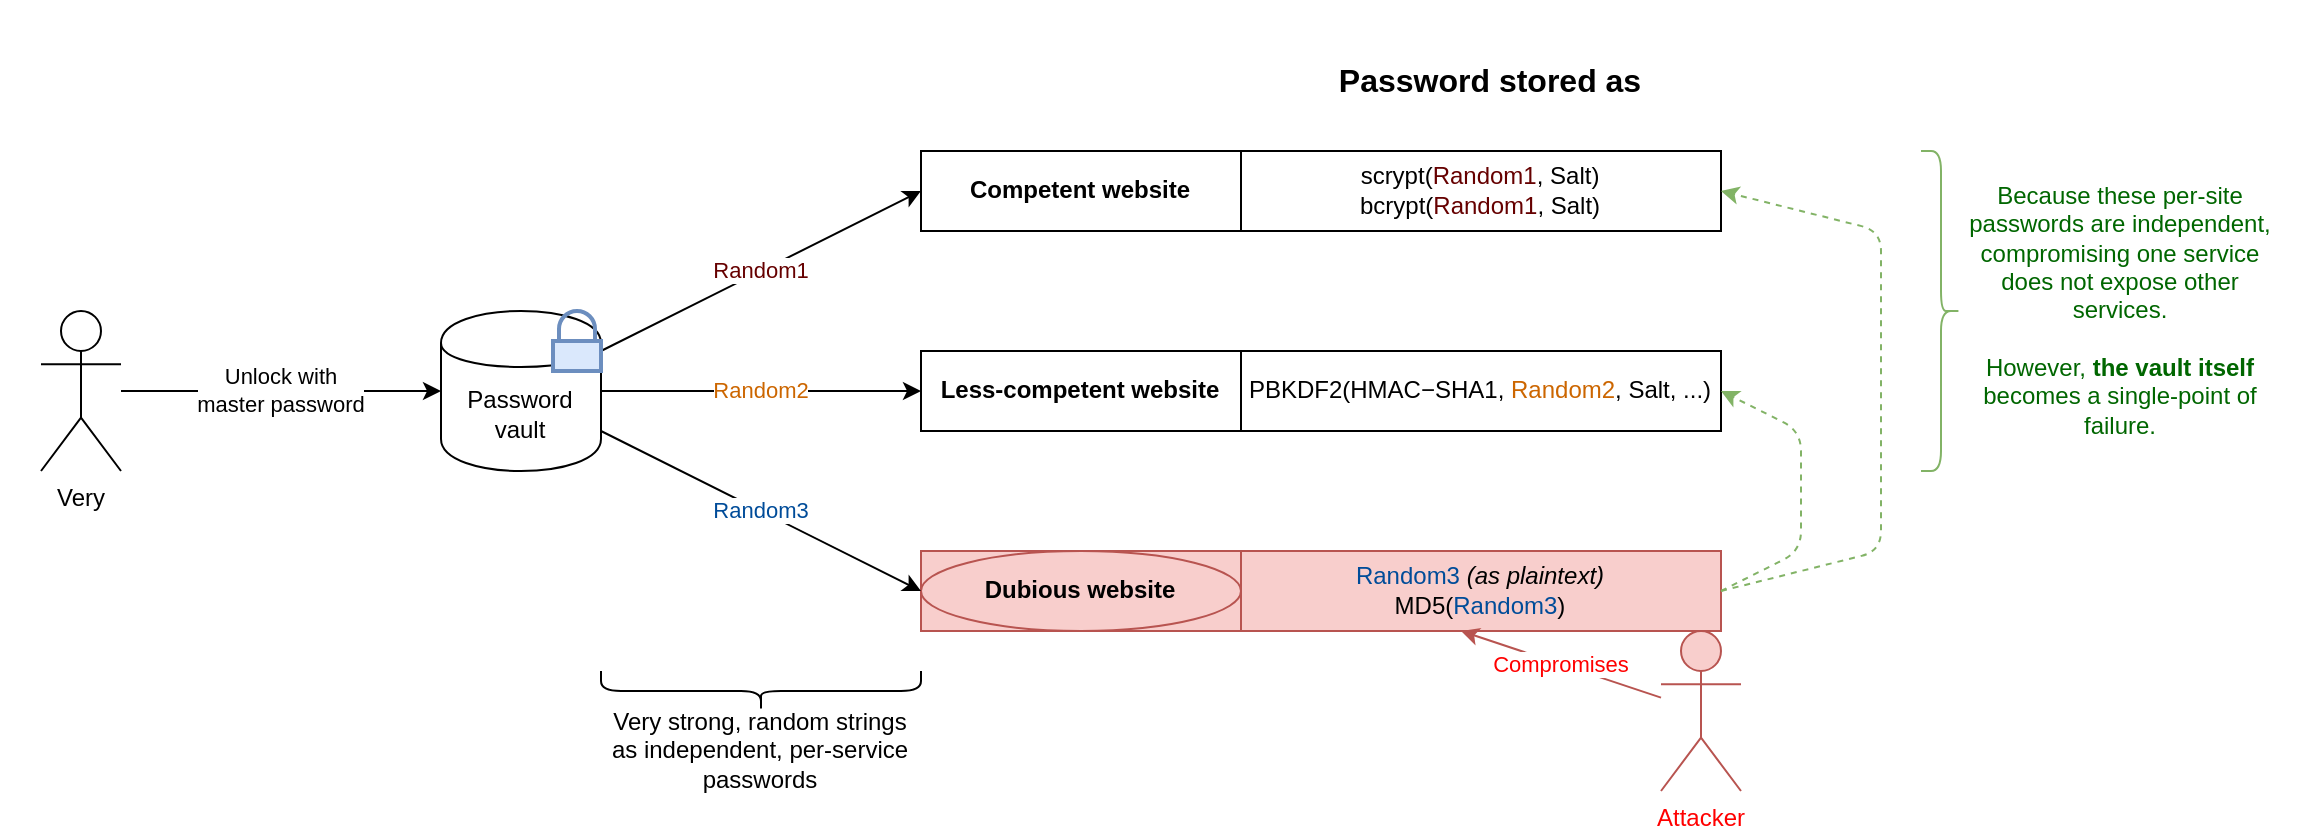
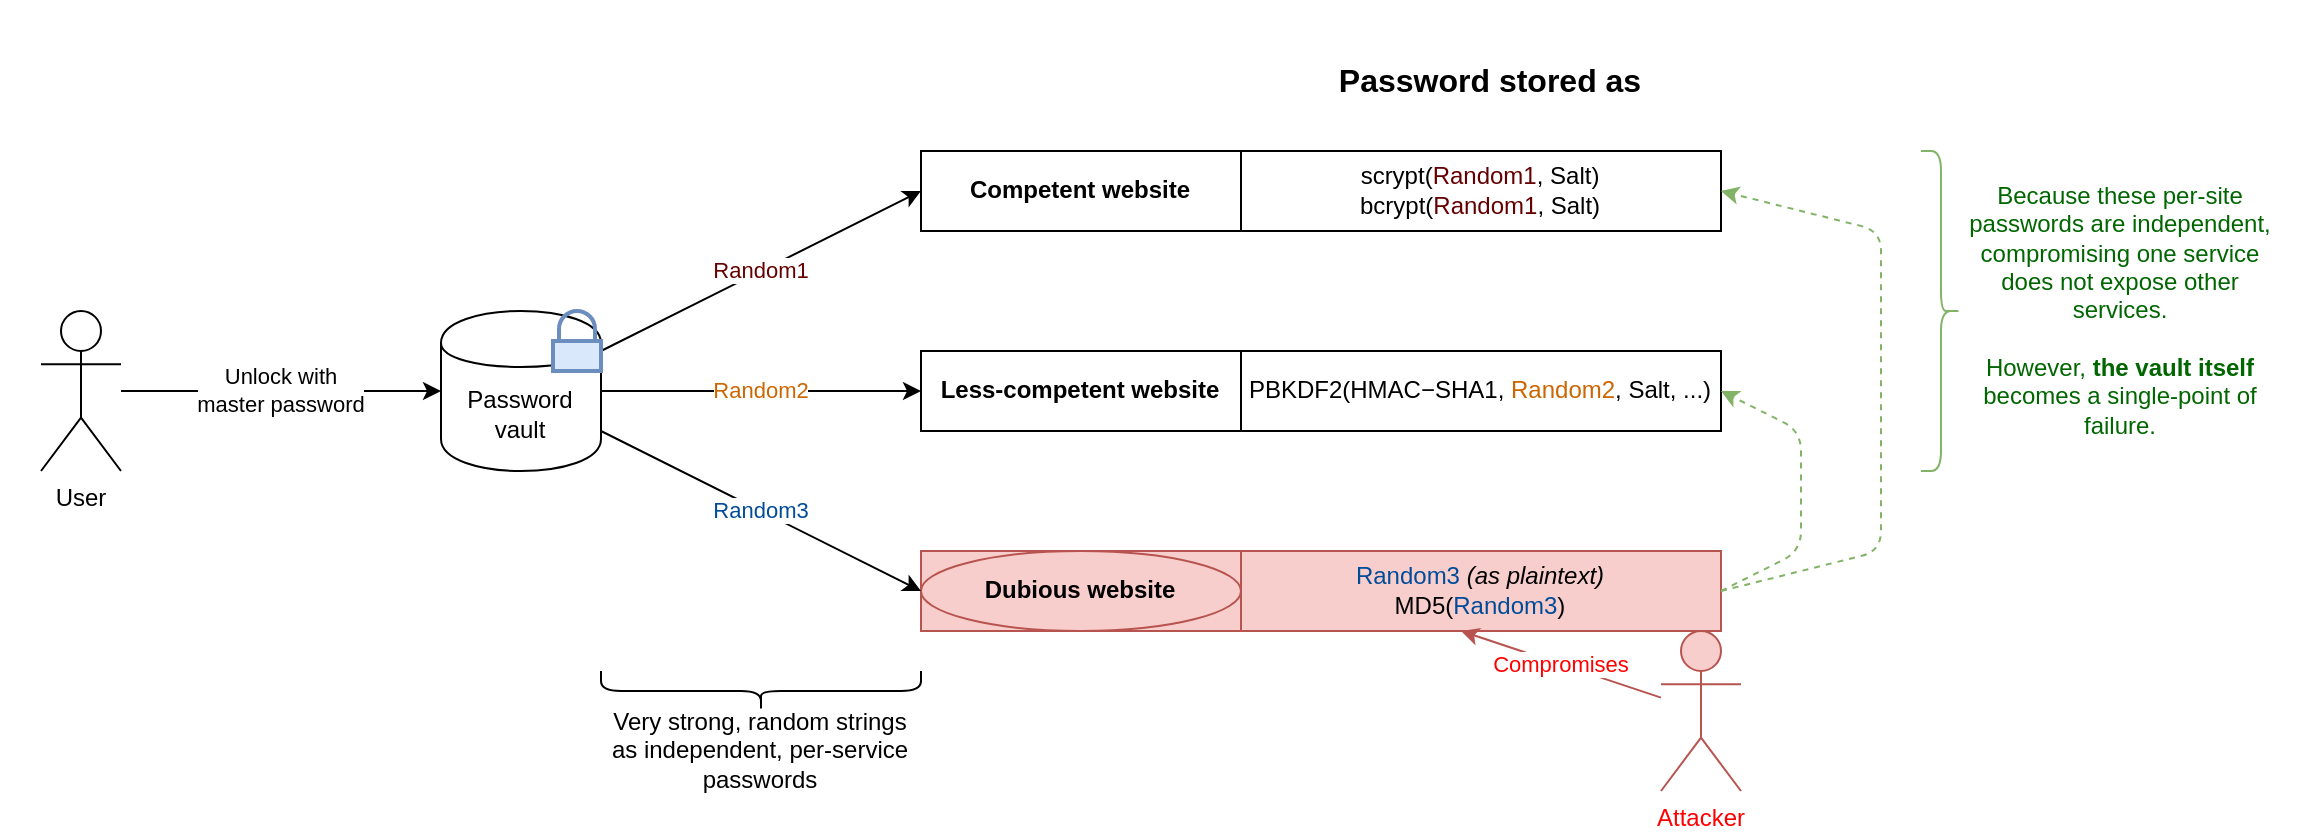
node "Very": label "Very" -> "User"
